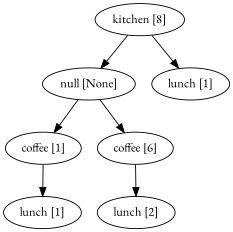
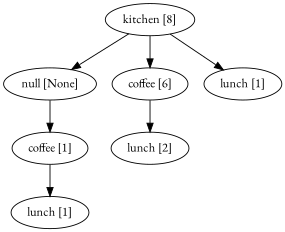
edge "null [None]" -> "coffee [6]": now "kitchen [8]" -> "coffee [6]"
